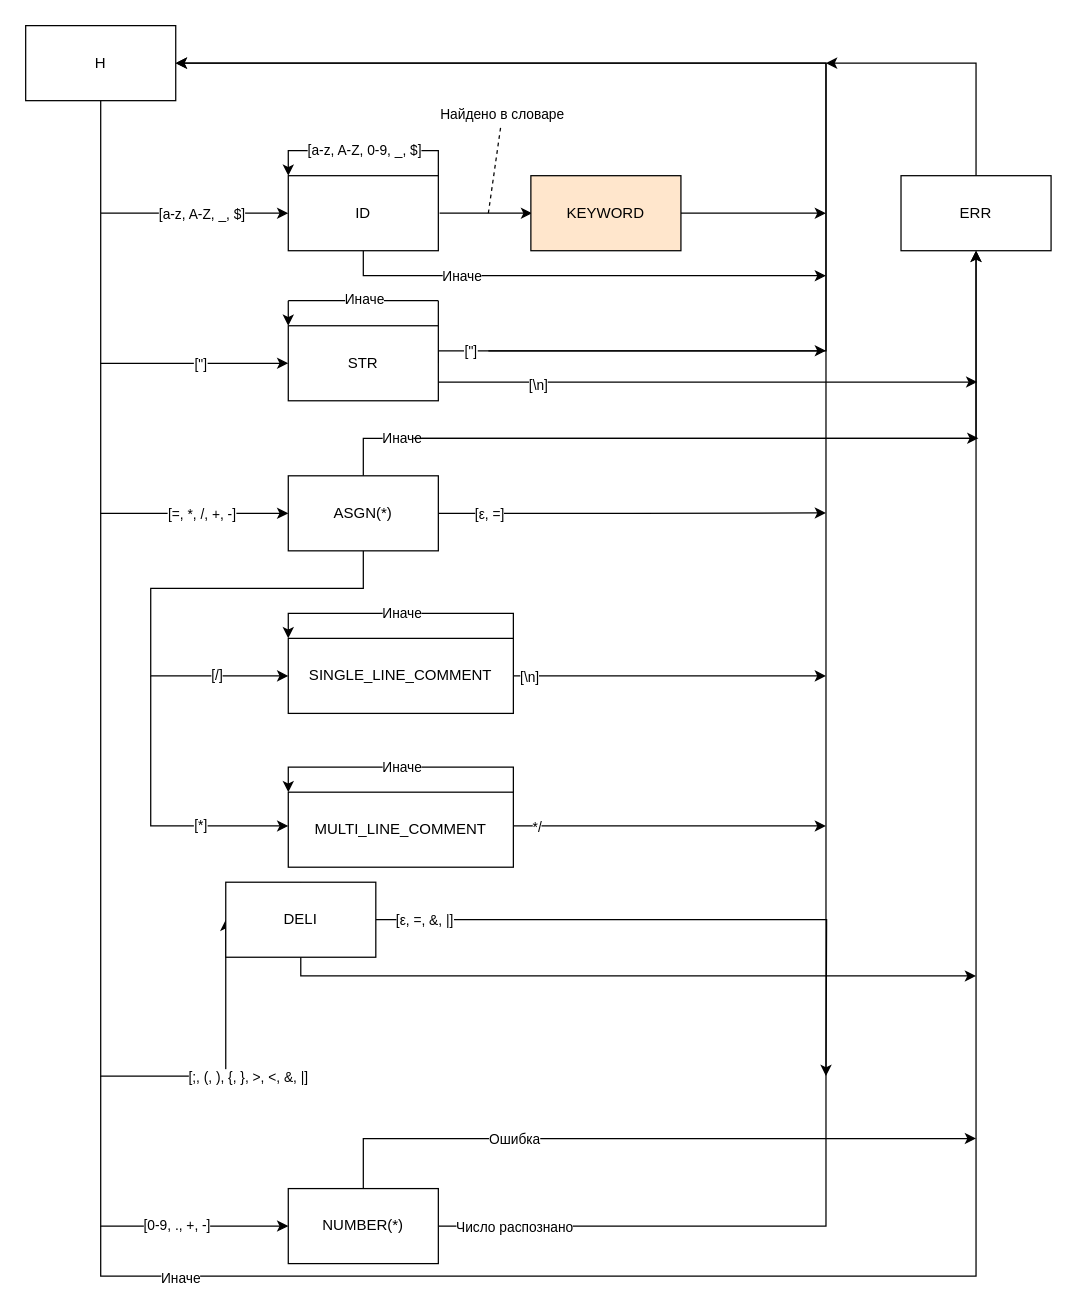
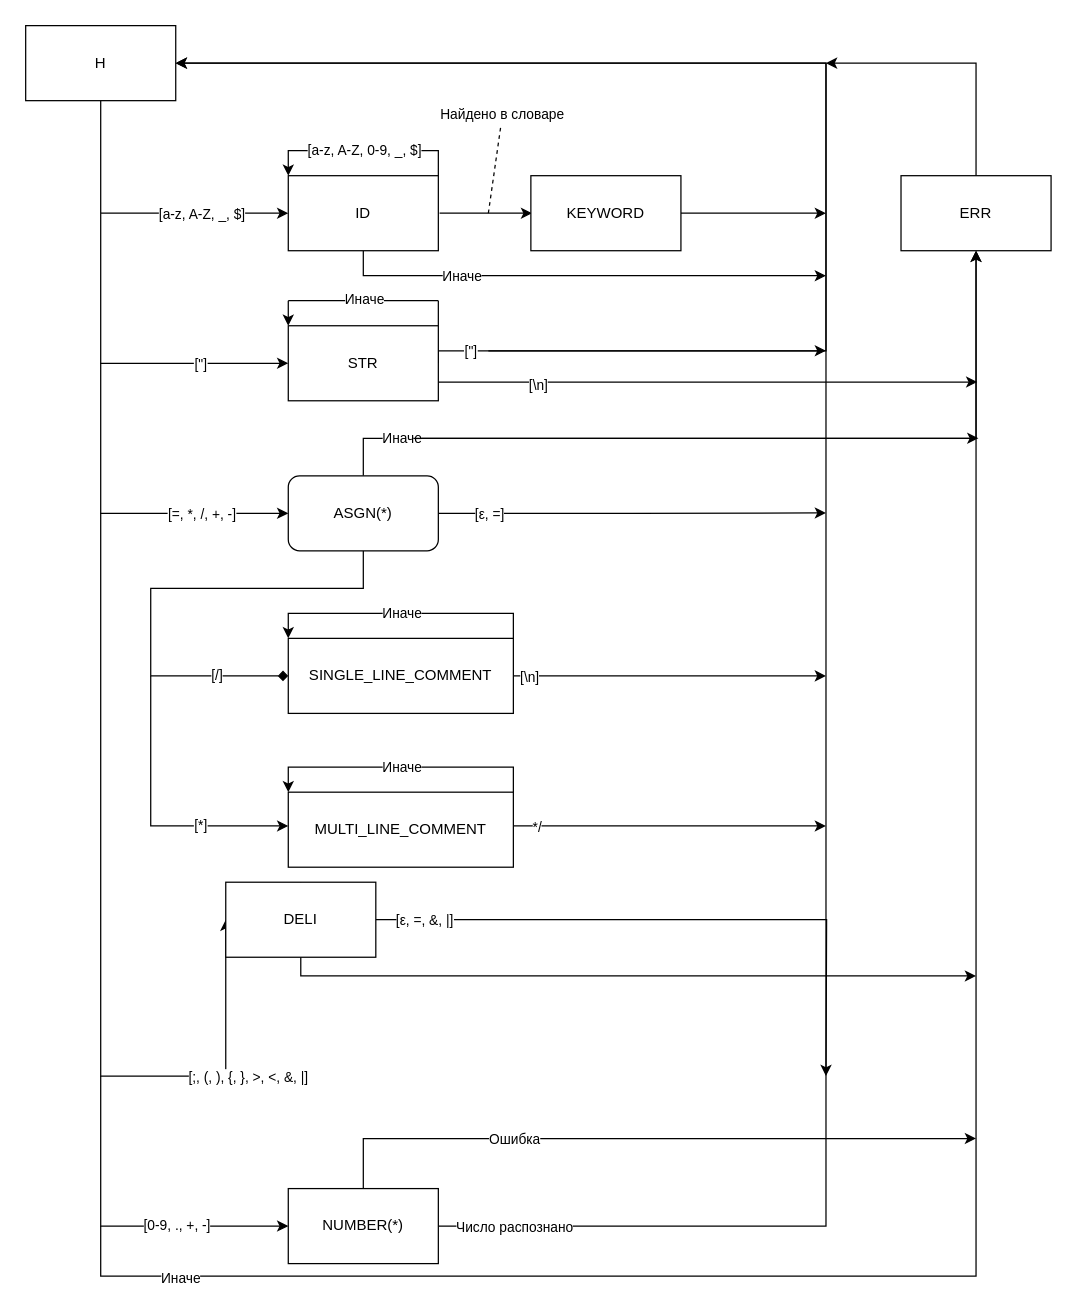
node "KEYWORD": fillcolor #ffe6cc -> #ffffff
node "ASGN(*)": shape rectangle -> rounded rectangle
edge "ASGN(*)" -> "SINGLE_LINE_COMMENT": arrowhead classic -> diamond
